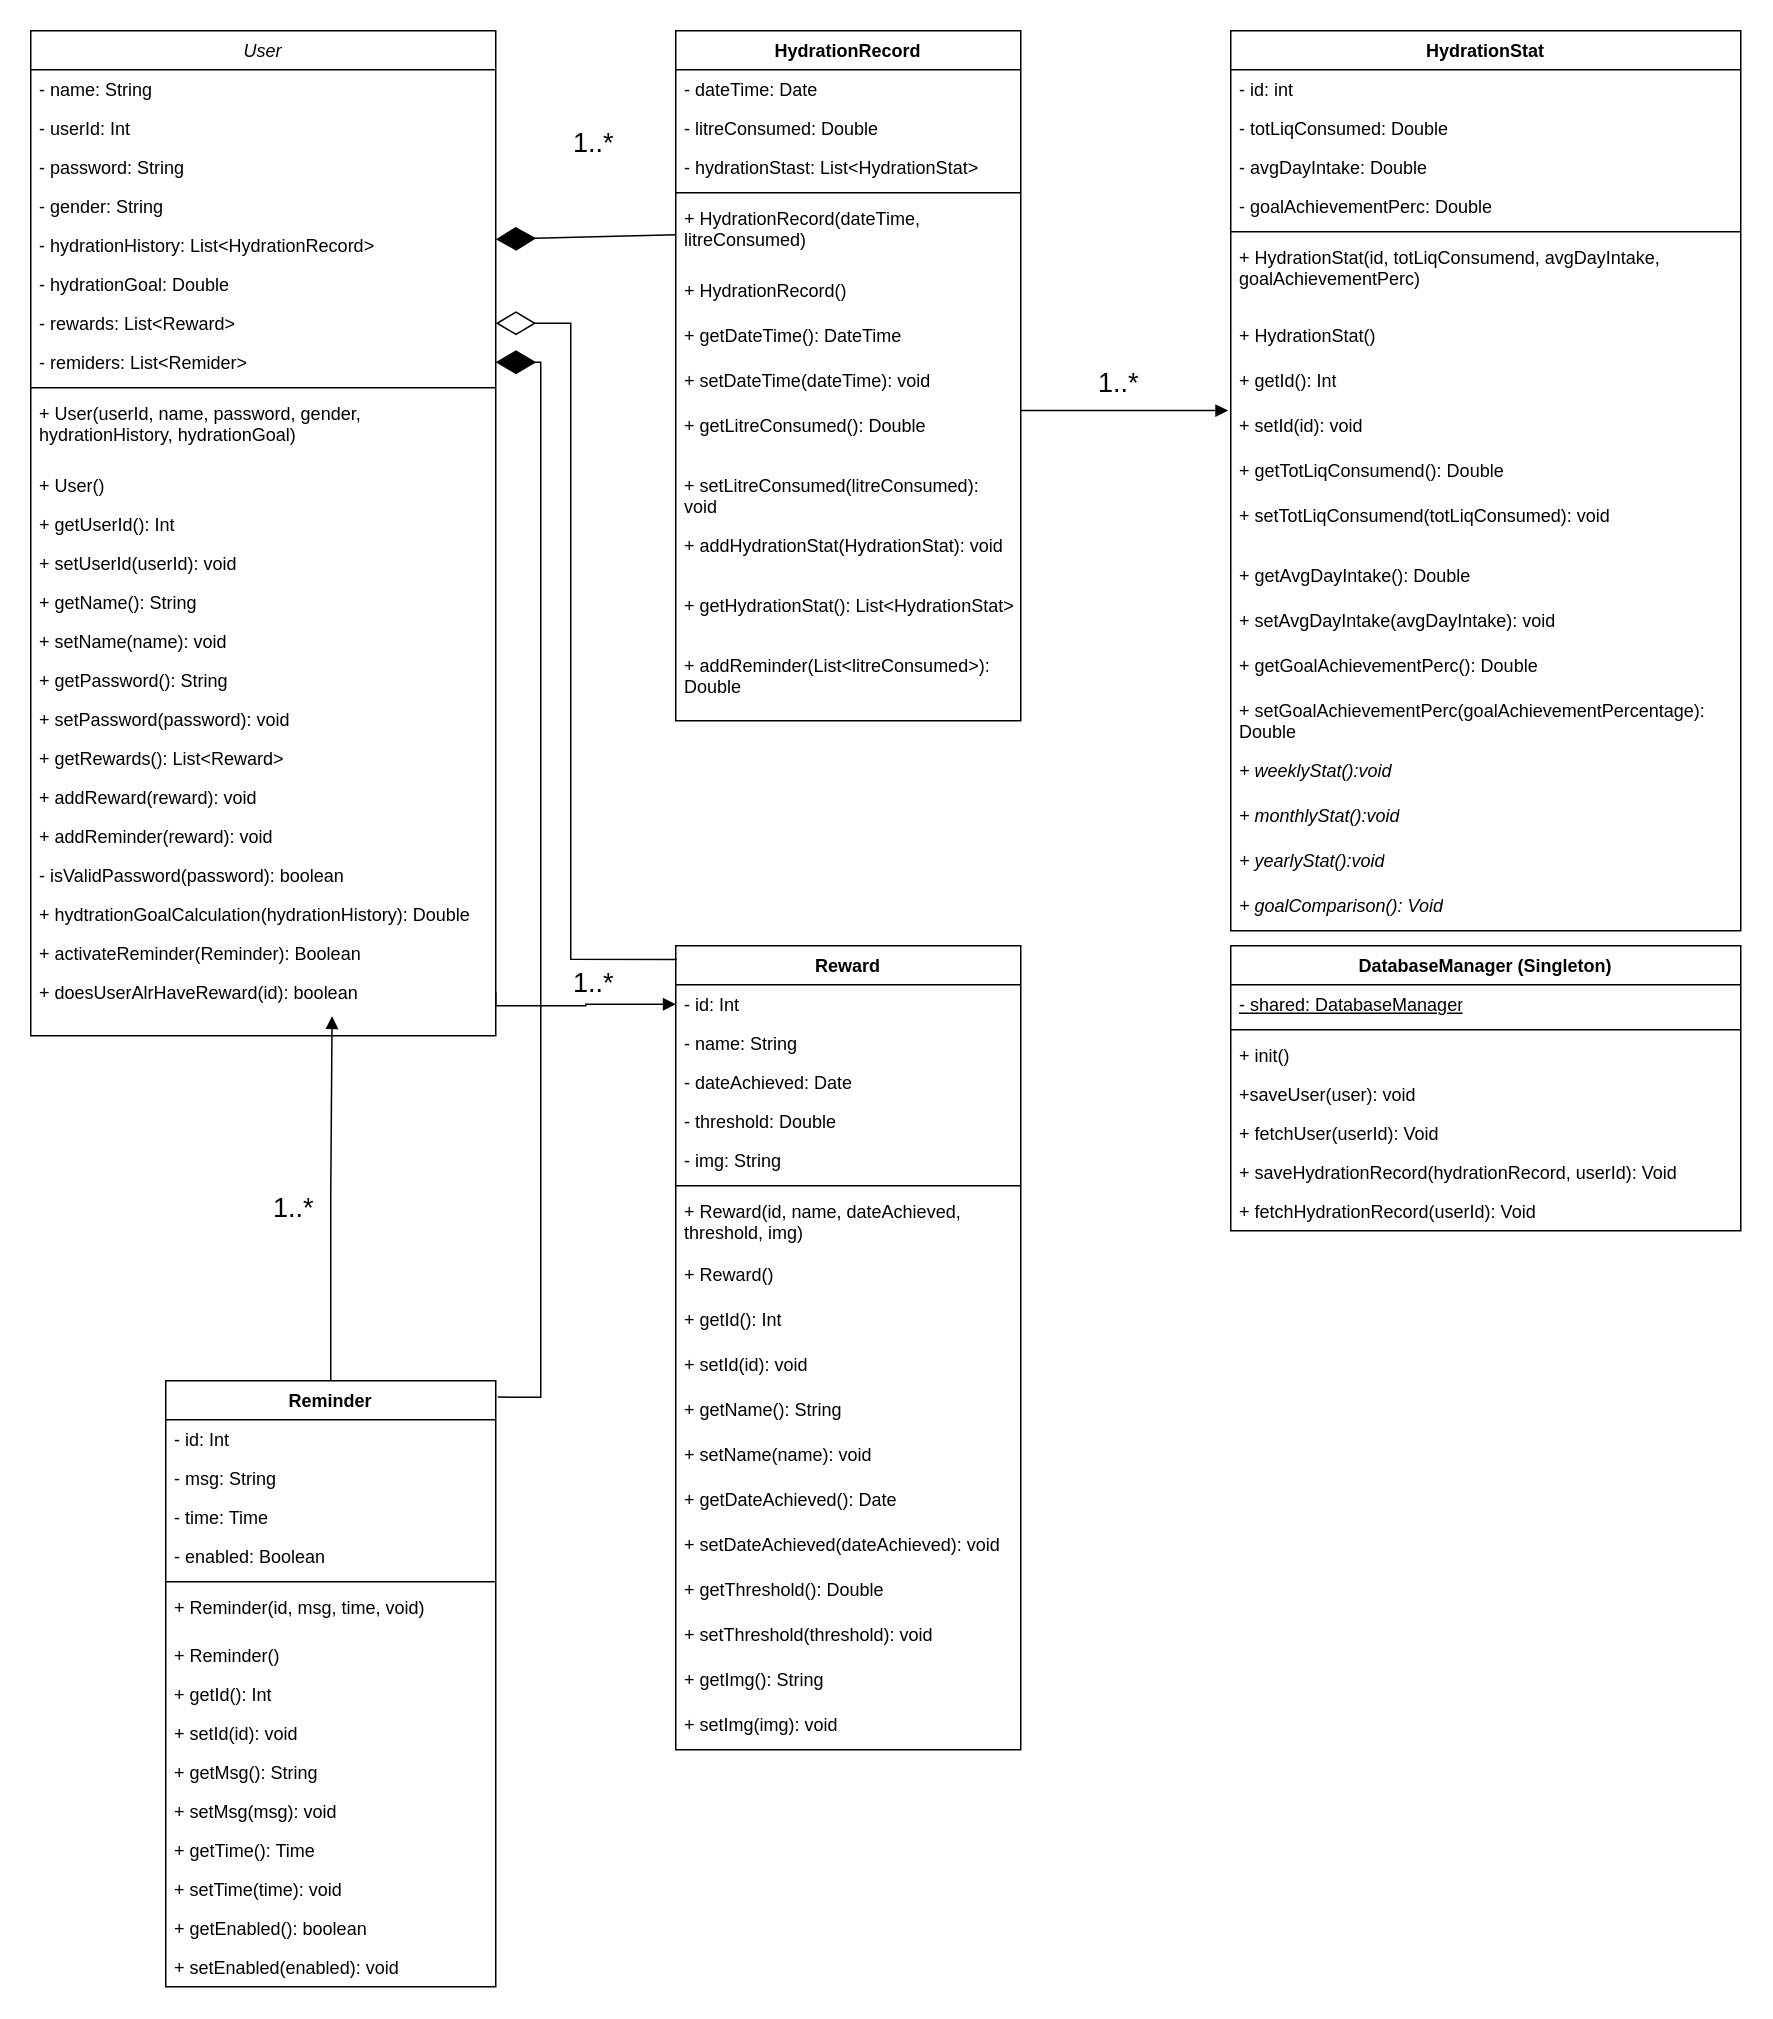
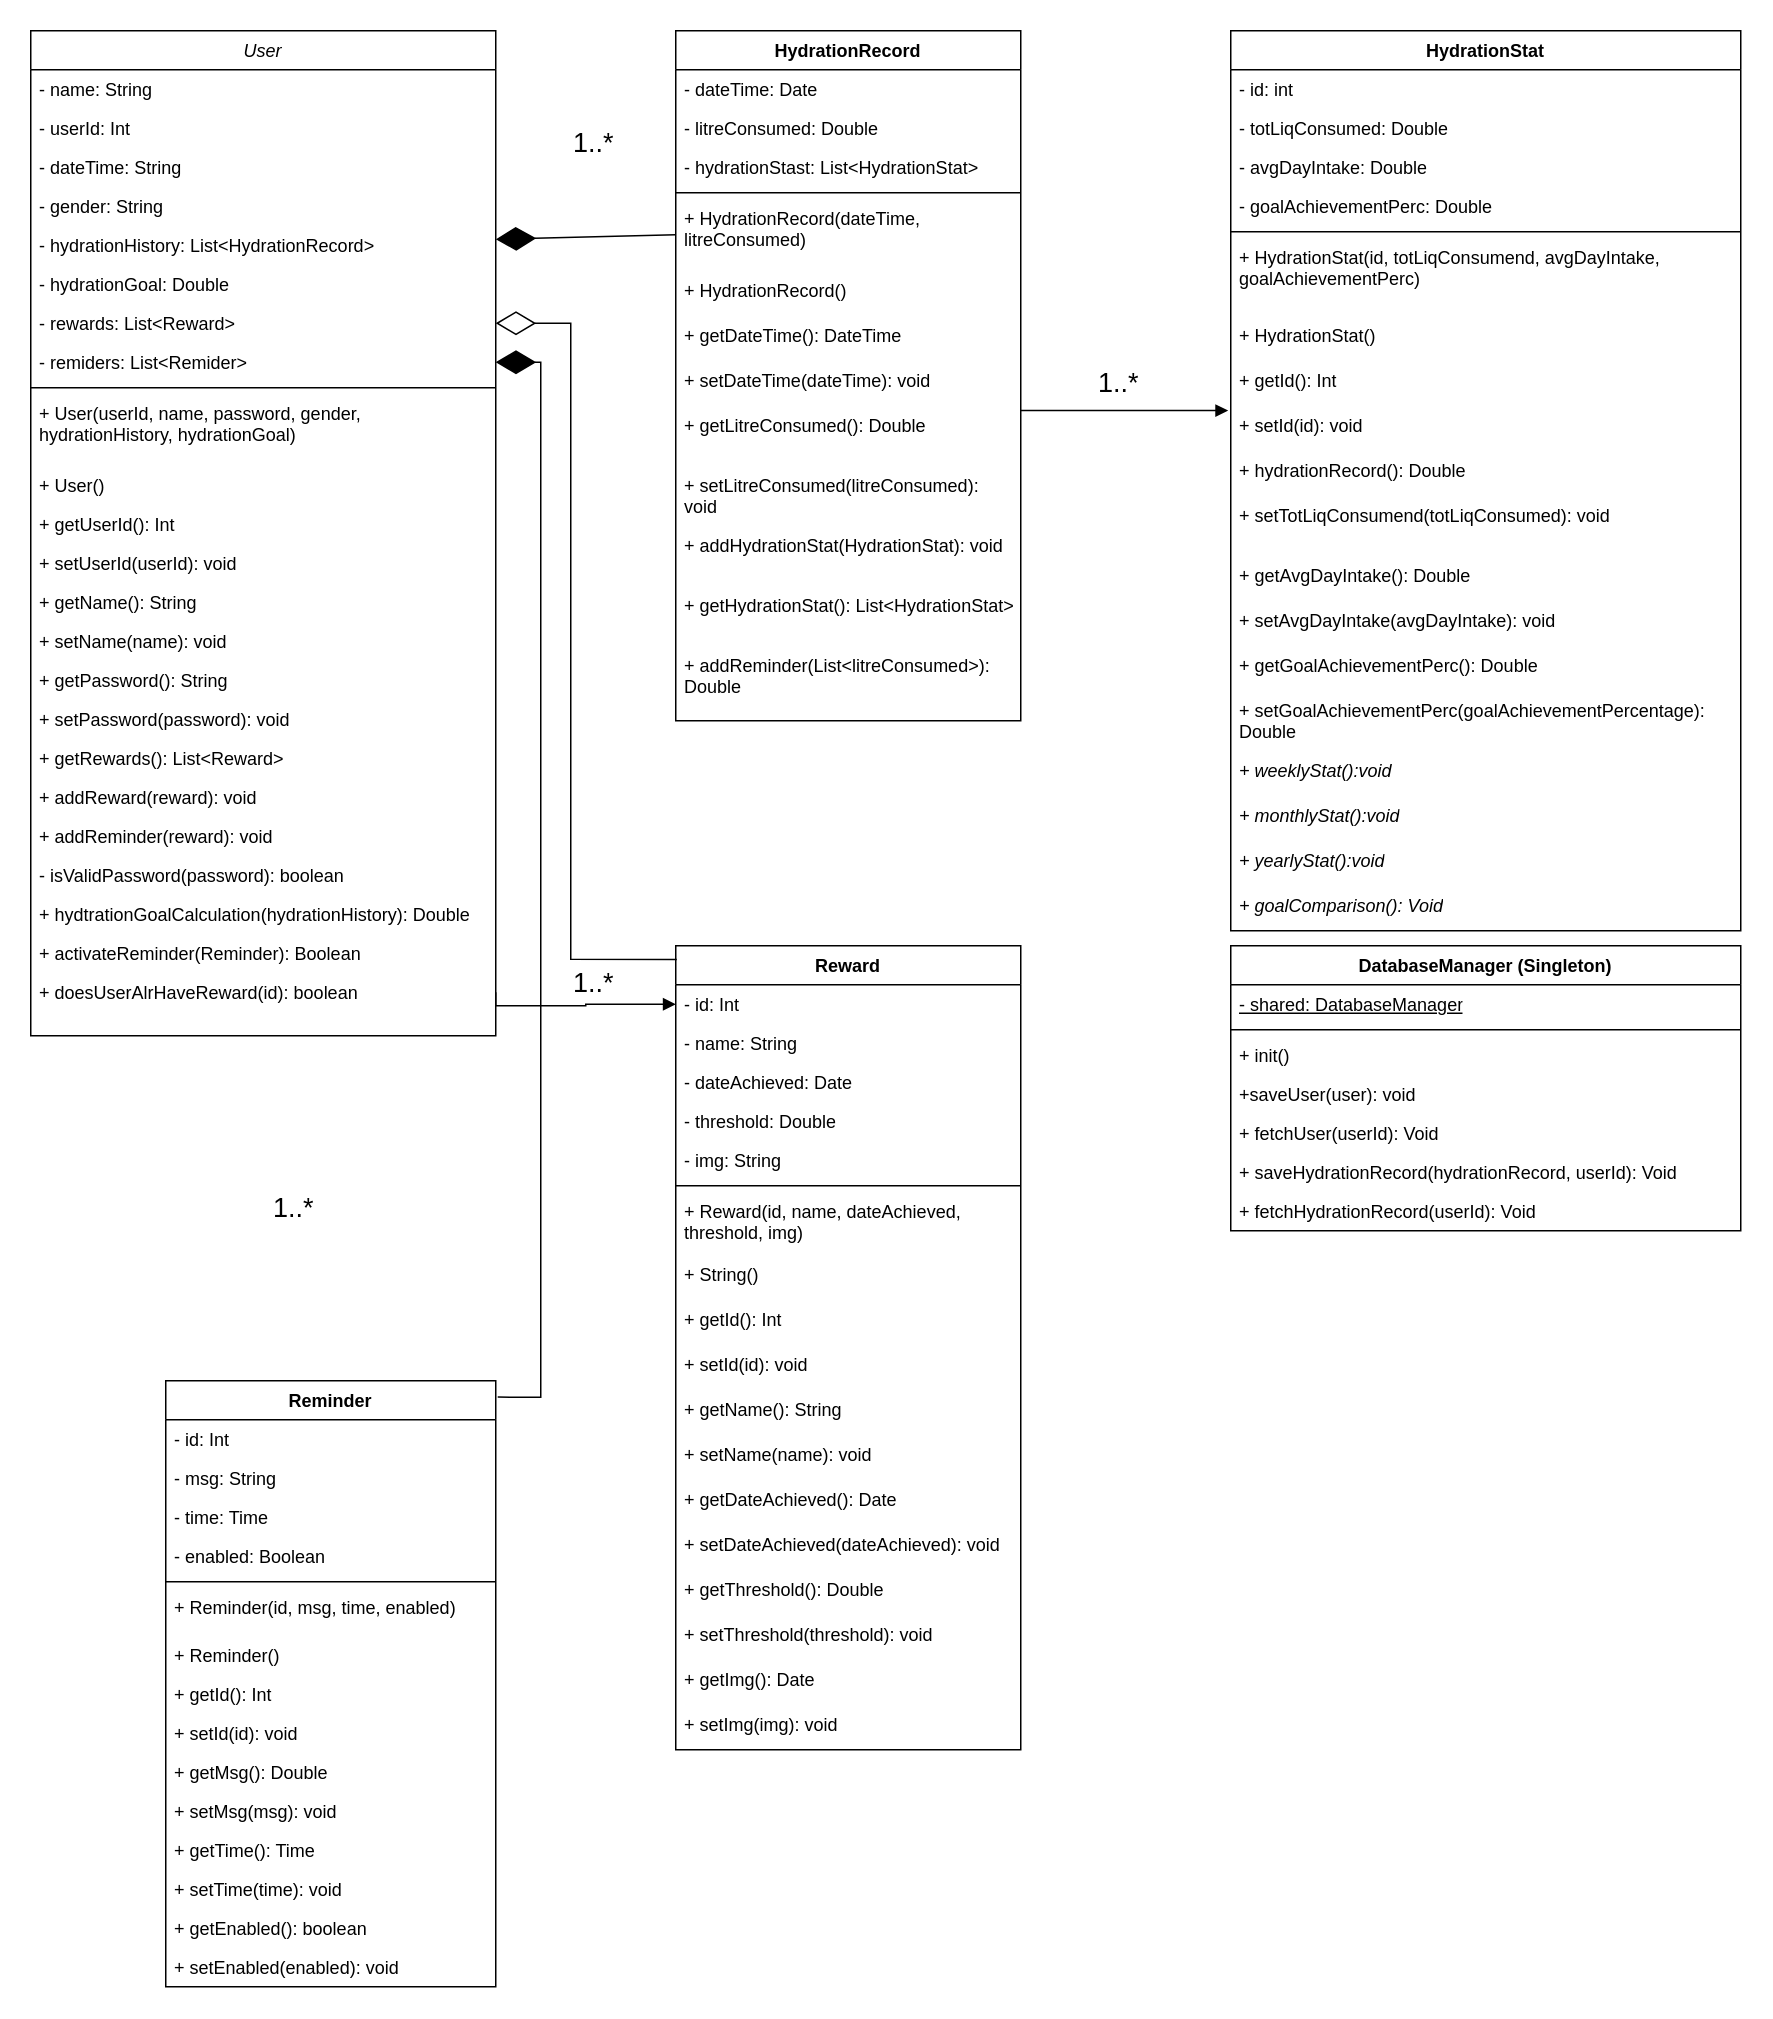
node "- password: String": label "- password: String" -> "- dateTime: String"
node "+ getTotLiqConsumend(): Double": label "+ getTotLiqConsumend(): Double" -> "+ hydrationRecord(): Double"
edge "Reminder" -> "+ doesUserAlrHaveReward(id): boolean": removed
node "+ Reward()": label "+ Reward()" -> "+ String()"
node "+ Reminder(id, msg, time, void)": label "+ Reminder(id, msg, time, void)" -> "+ Reminder(id, msg, time, enabled)"
node "+ getImg(): String": label "+ getImg(): String" -> "+ getImg(): Date"
node "+ getMsg(): String": label "+ getMsg(): String" -> "+ getMsg(): Double"
